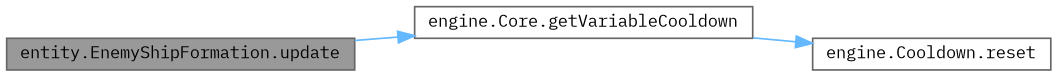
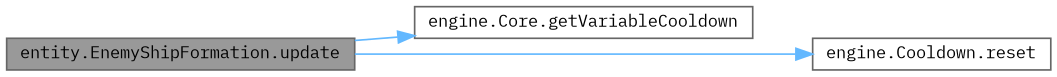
edge "engine.Core.getVariableCooldown" -> "engine.Cooldown.reset": now "entity.EnemyShipFormation.update" -> "engine.Cooldown.reset"
